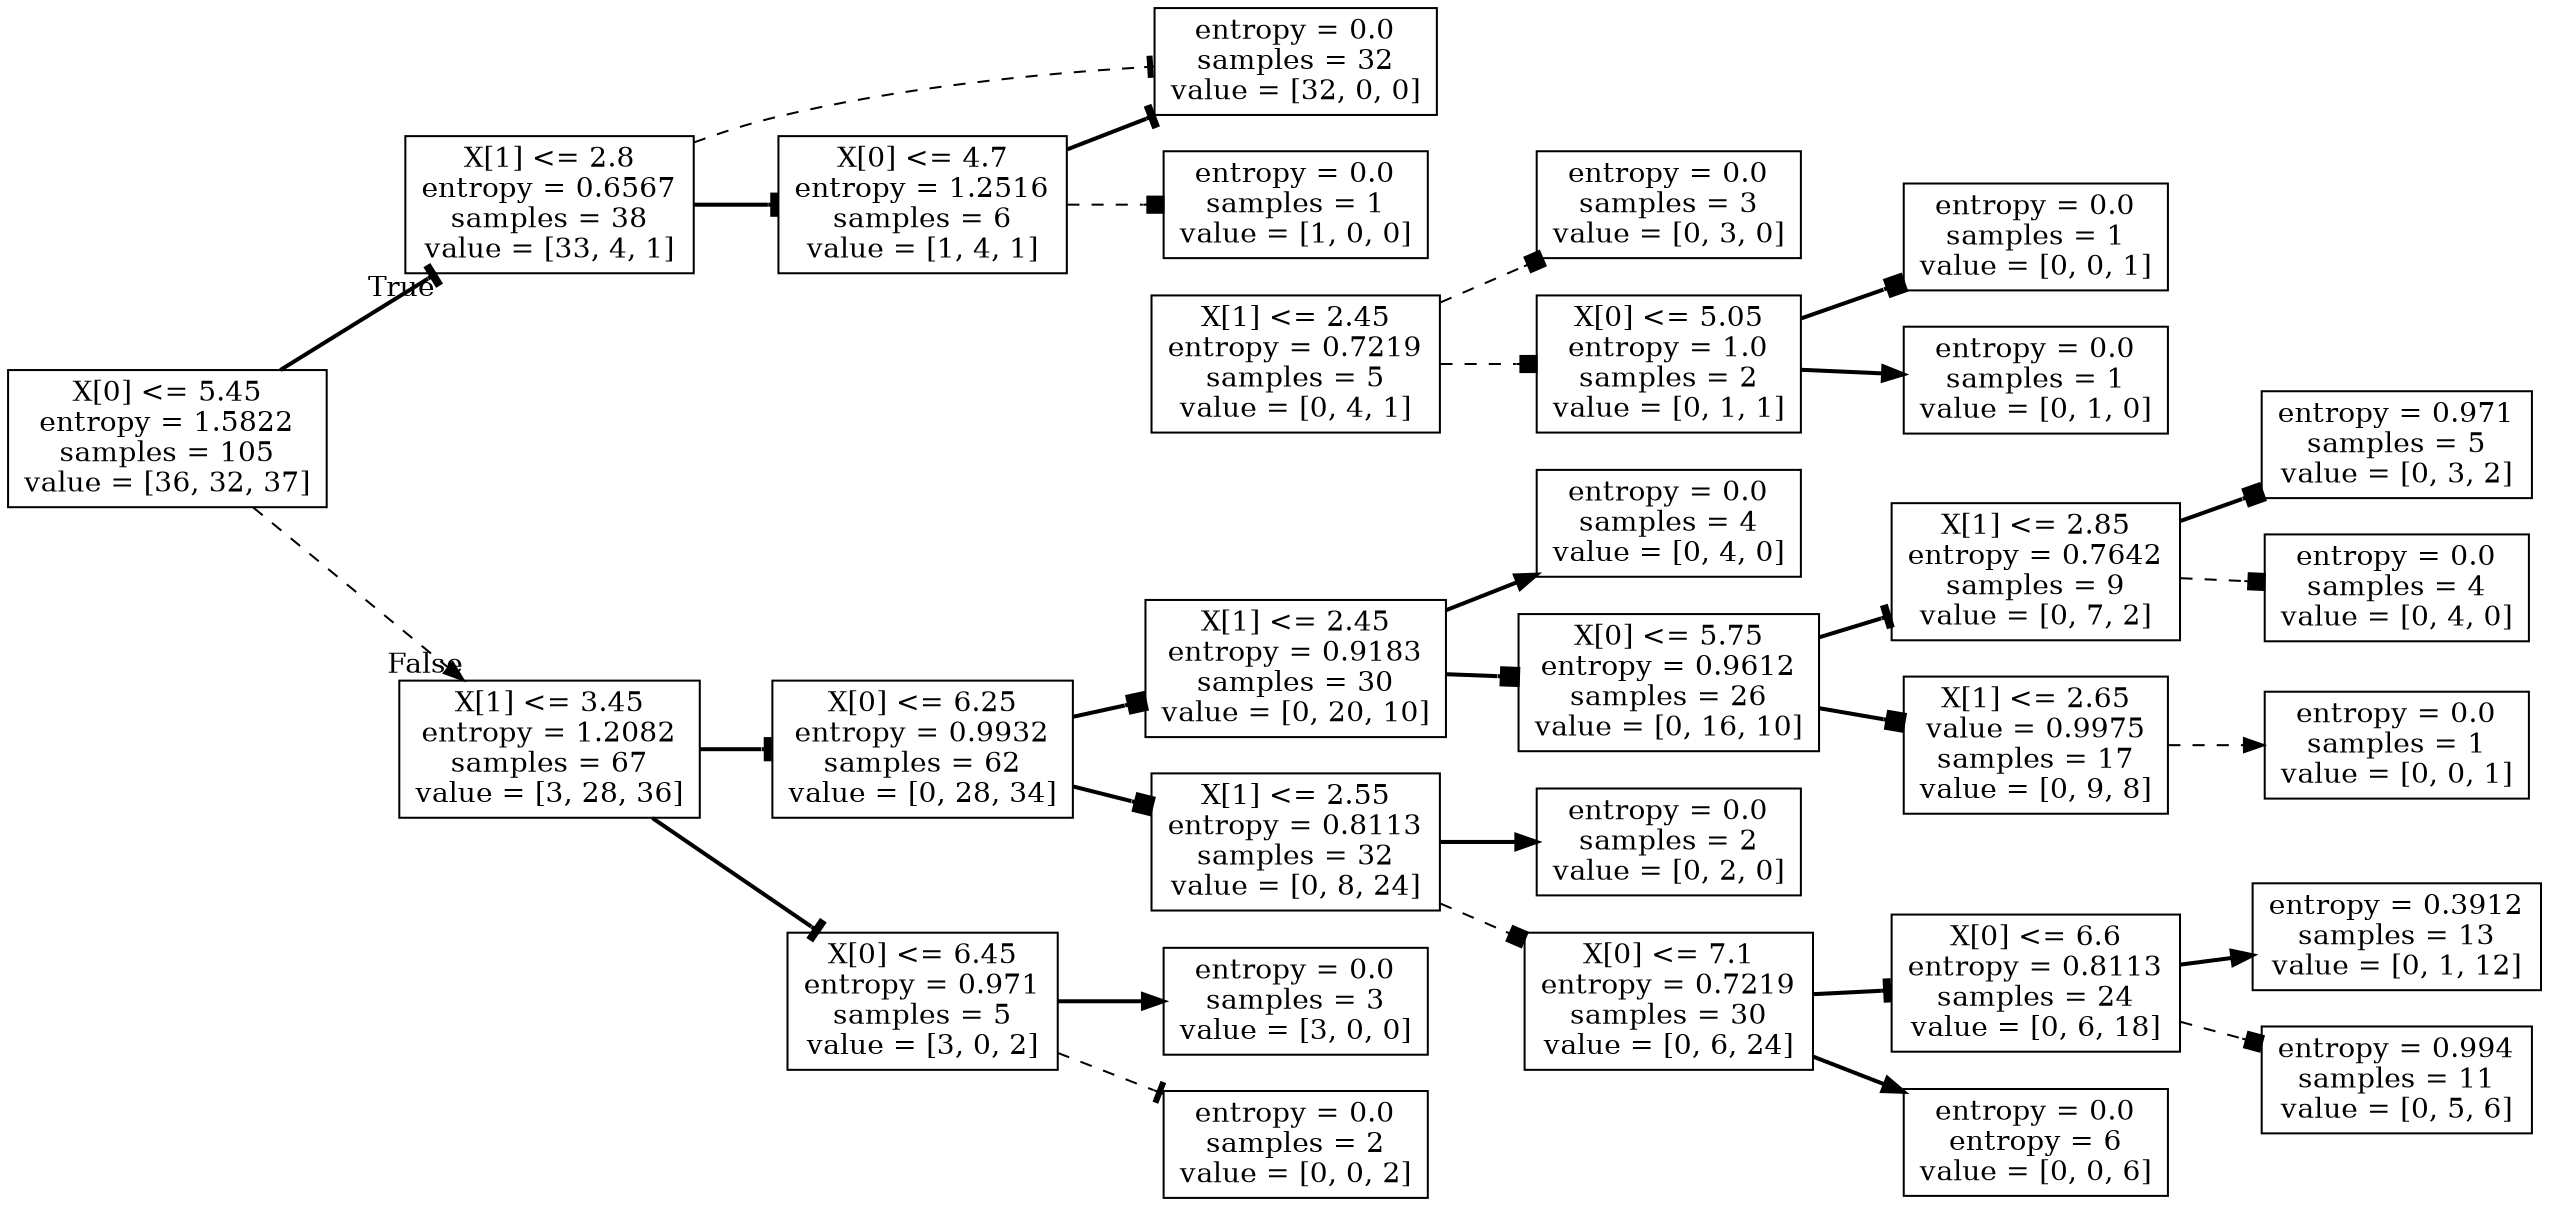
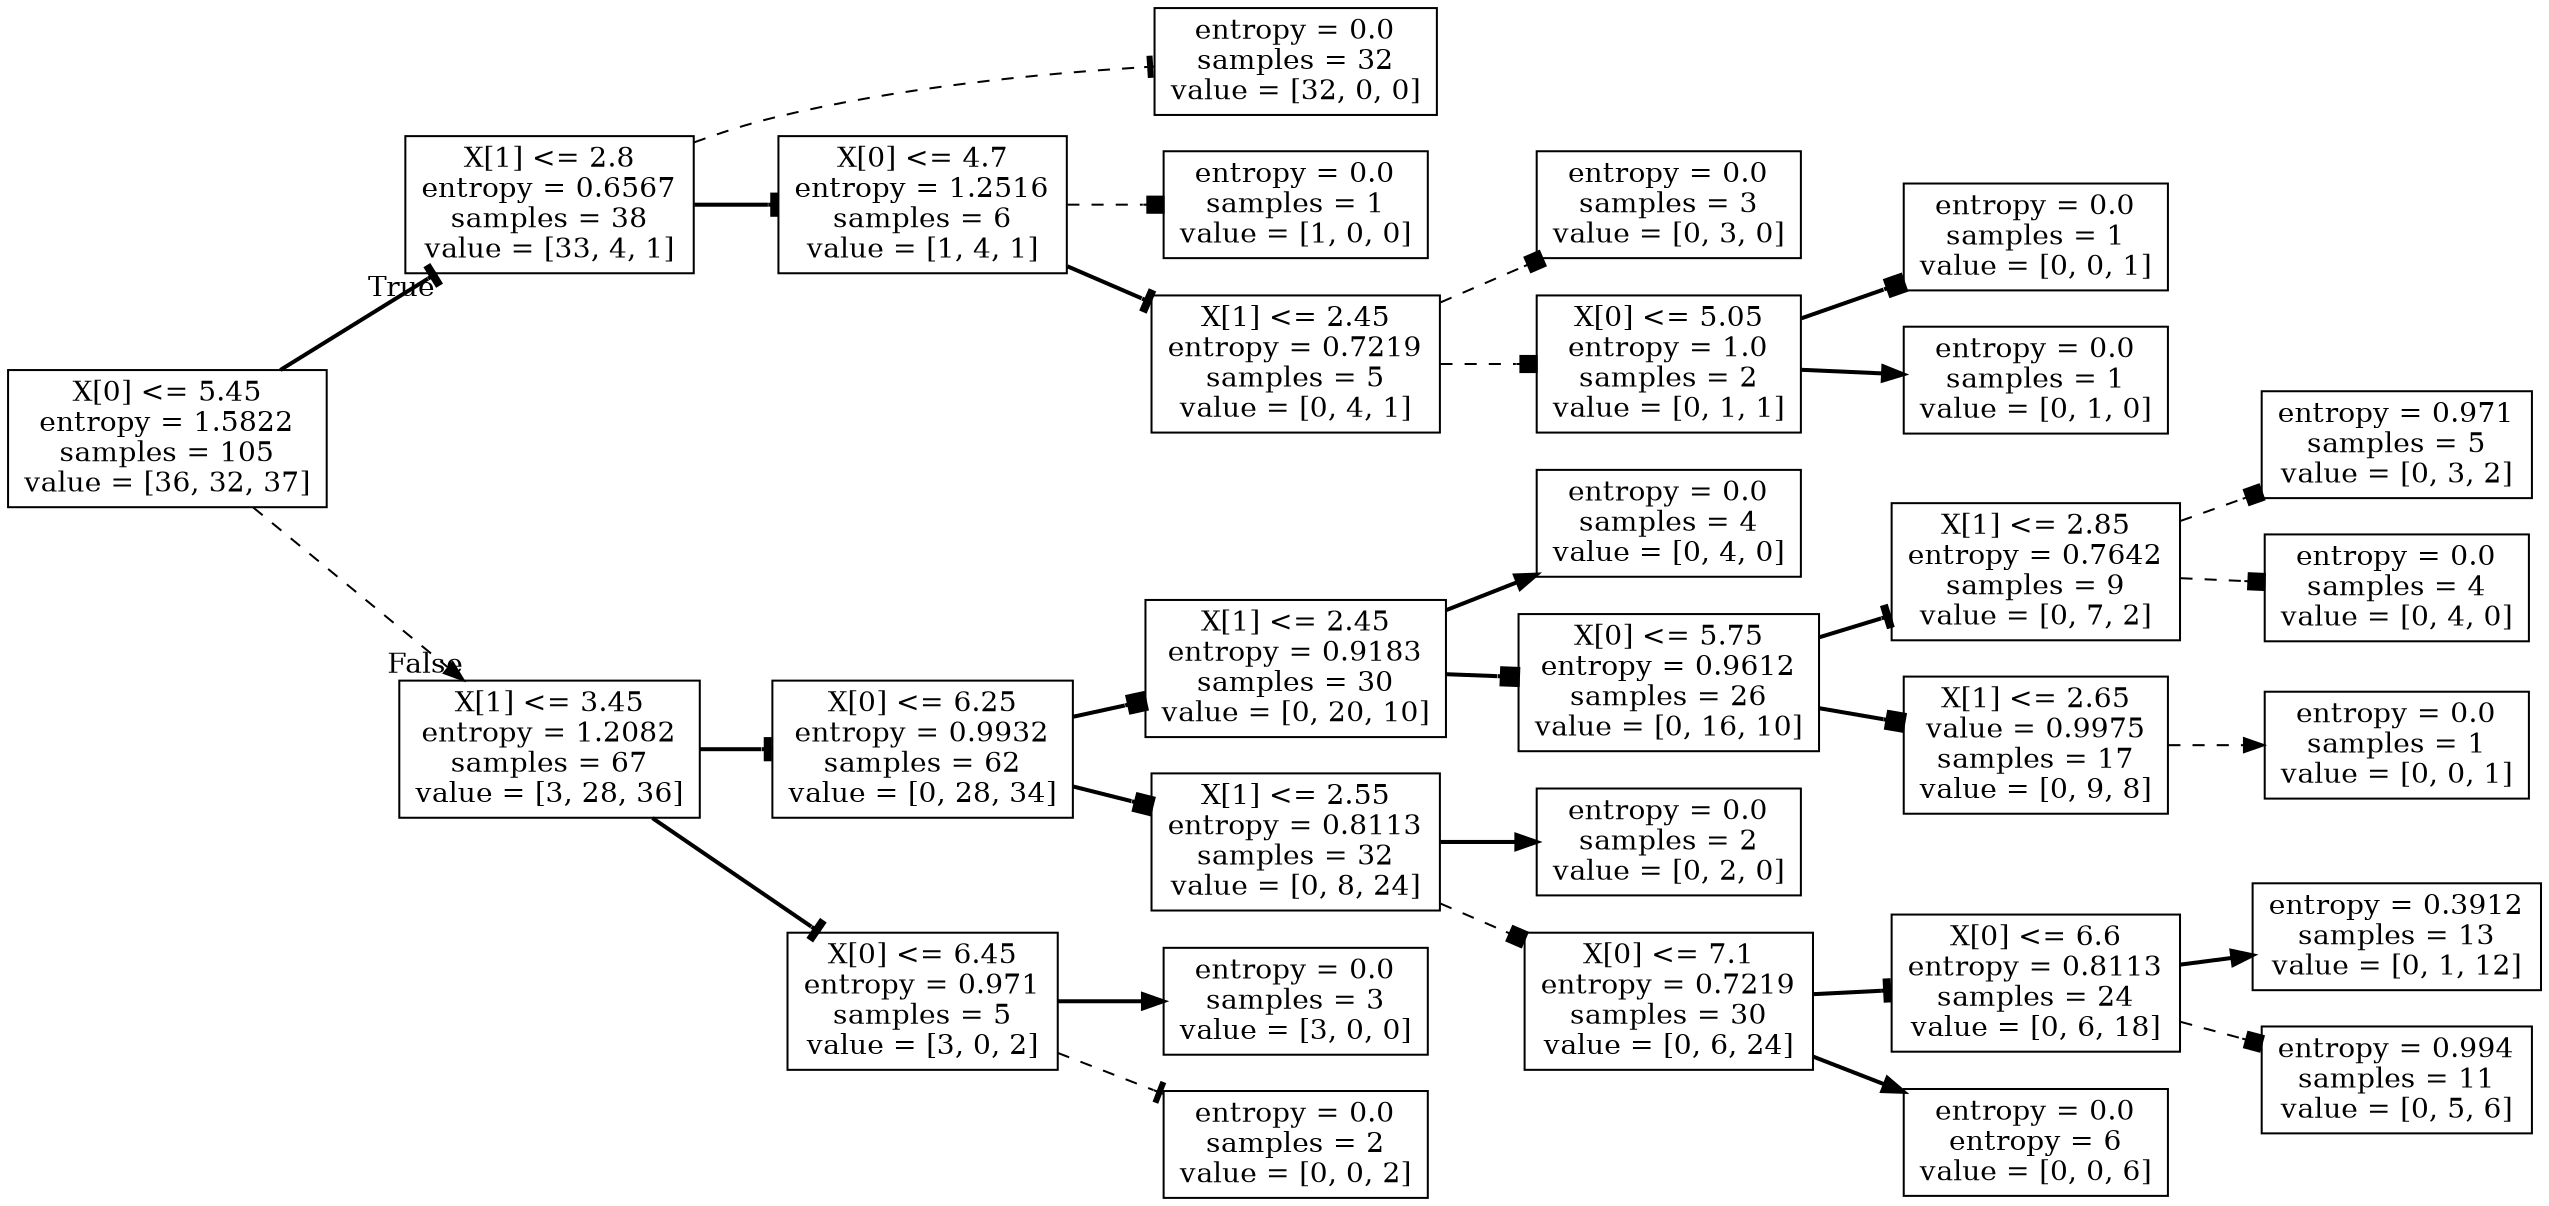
edge "X[0] <= 4.7 entropy = 1.2516 samples = 6 value = [1, 4, 1]" -> "entropy = 0.0 samples = 32 value = [32, 0, 0]": now "X[0] <= 4.7 entropy = 1.2516 samples = 6 value = [1, 4, 1]" -> "X[1] <= 2.45 entropy = 0.7219 samples = 5 value = [0, 4, 1]"
edge "X[1] <= 2.85 entropy = 0.7642 samples = 9 value = [0, 7, 2]" -> "entropy = 0.971 samples = 5 value = [0, 3, 2]": style bold -> dashed
